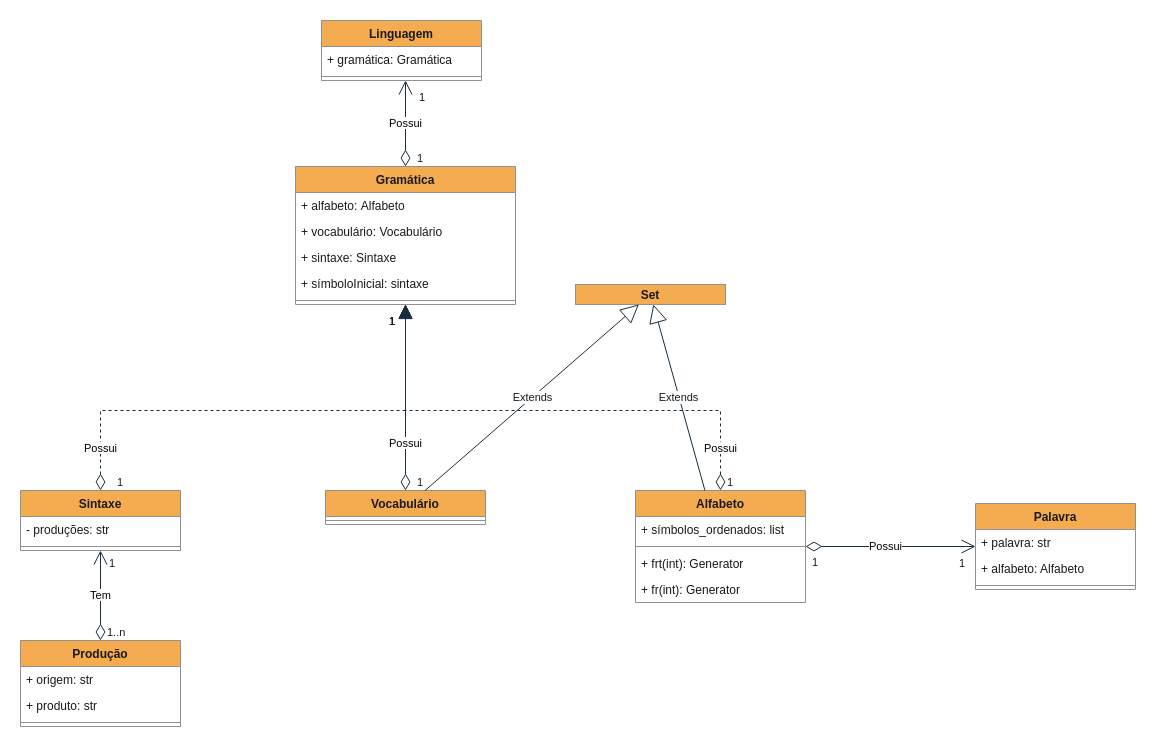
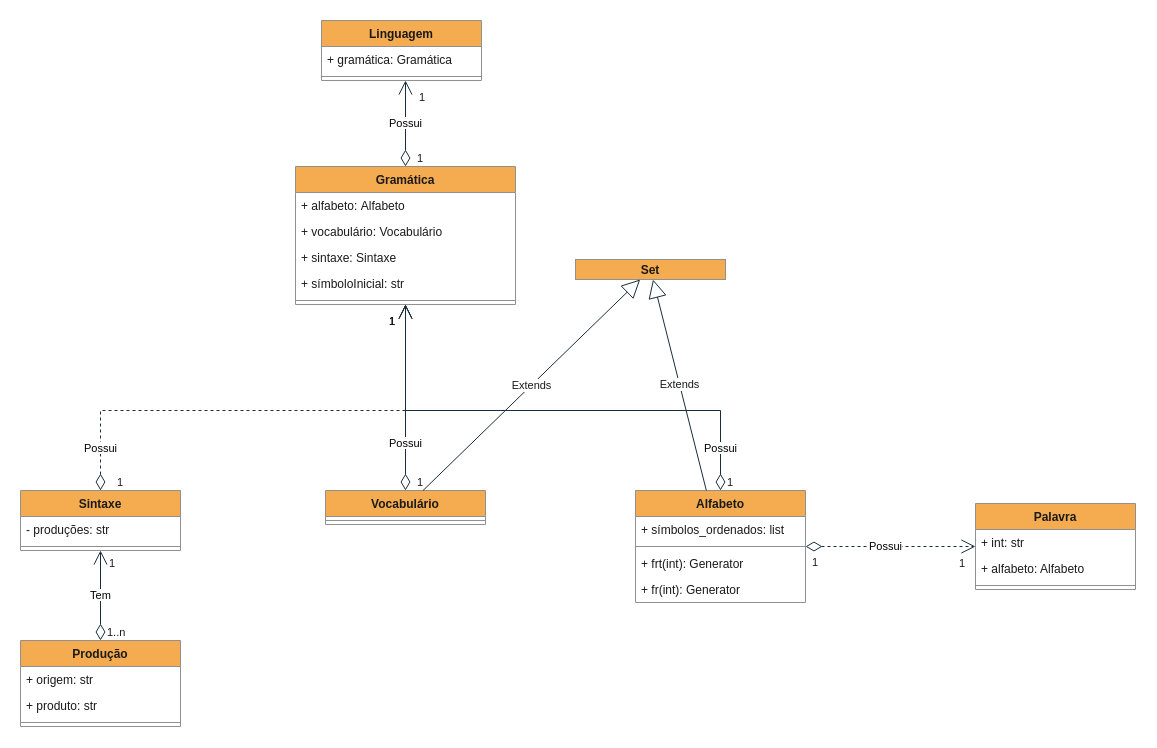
node "+ símboloInicial: sintaxe": label "+ símboloInicial: sintaxe" -> "+ símboloInicial: str"
node "Set": moved (651, 295) -> (651, 270)
edge "Gramática" -- "Alfabeto": style dashed -> solid
edge "Gramática" -- "Vocabulário": arrowhead block -> open
node "+ palavra: str": label "+ palavra: str" -> "+ int: str"
edge "Alfabeto" -- "Palavra": style solid -> dashed
